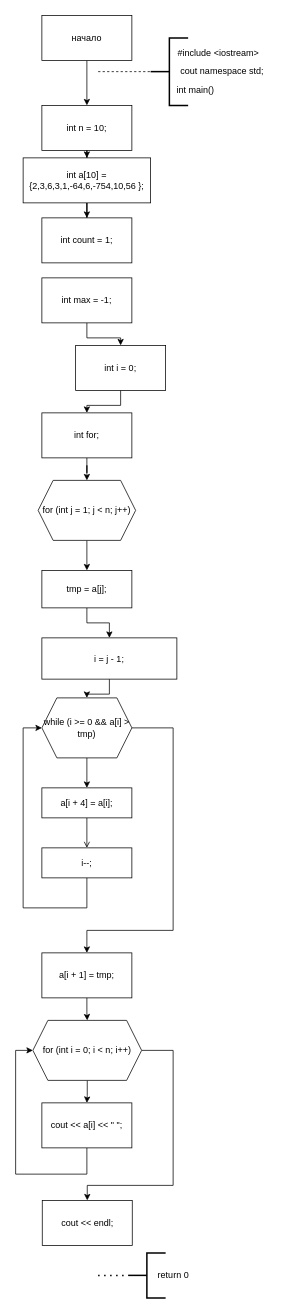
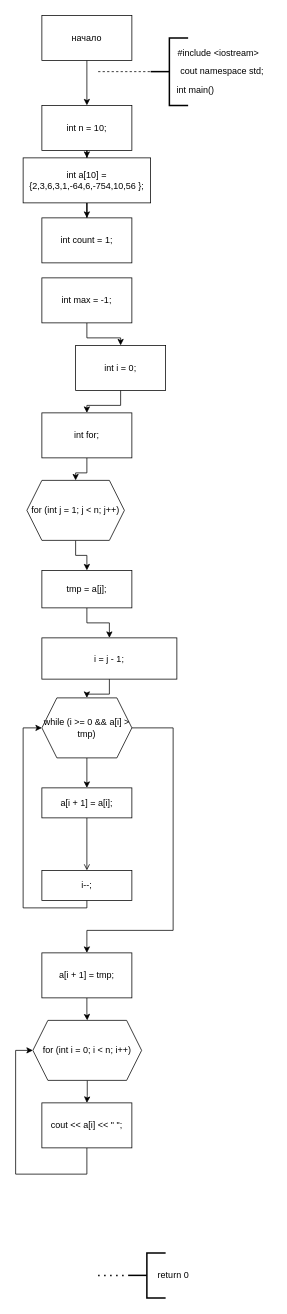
node "for (int j = 1; j < n; j++)": moved (87, 510) -> (75, 510)
node "a[i + 4] = a[i];": label "a[i + 4] = a[i];" -> "a[i + 1] = a[i];"
node "i--;": moved (87, 863) -> (87, 885)
edge "for (int i = 0; i < n; i++)" -> "cout << endl;": removed
node "cout << endl;": removed
